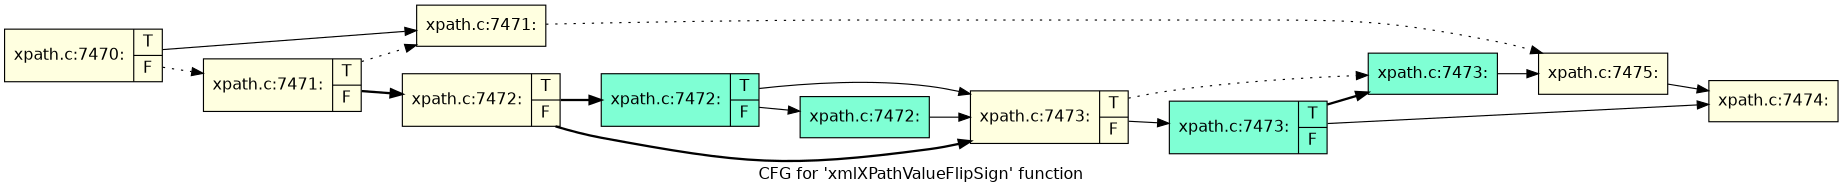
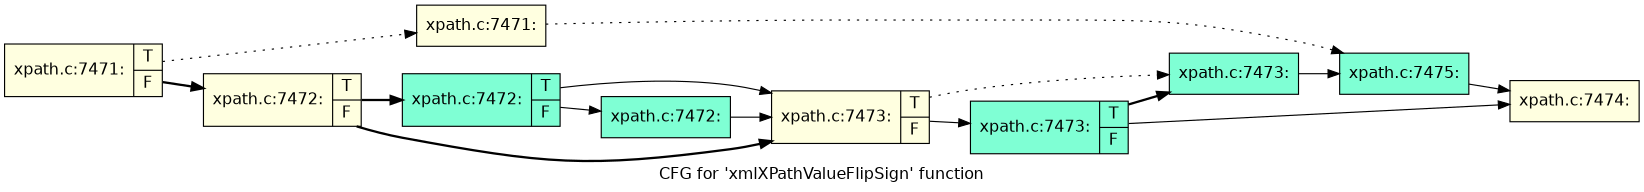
node "xpath.c:7470:": removed
node "xpath.c:7475:": fillcolor lightyellow -> aquamarine
